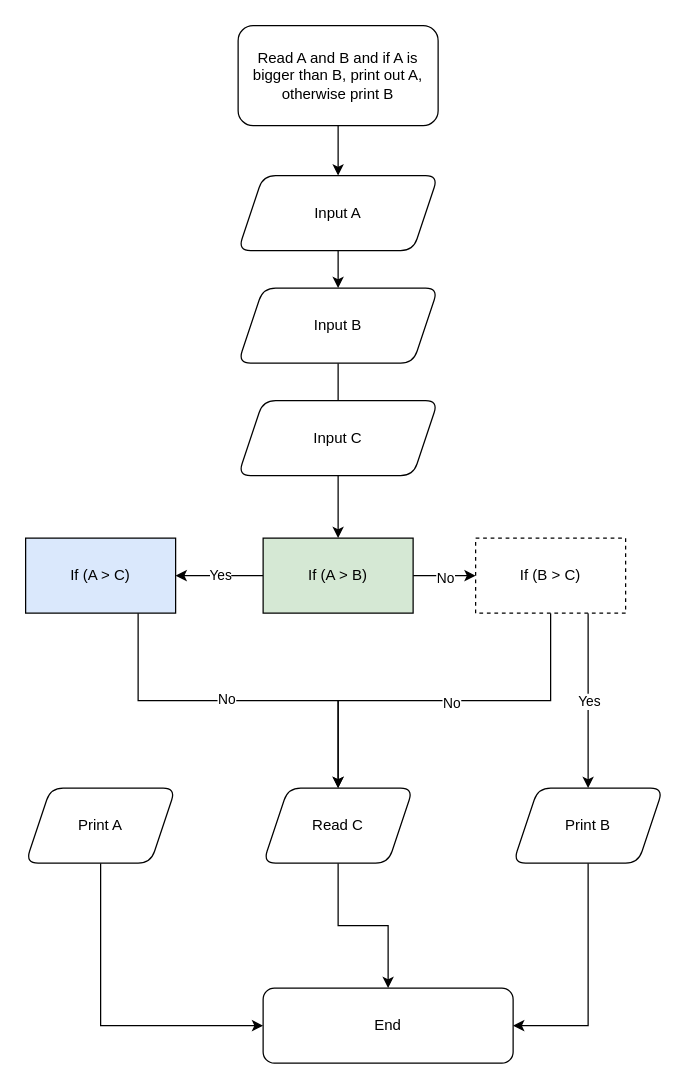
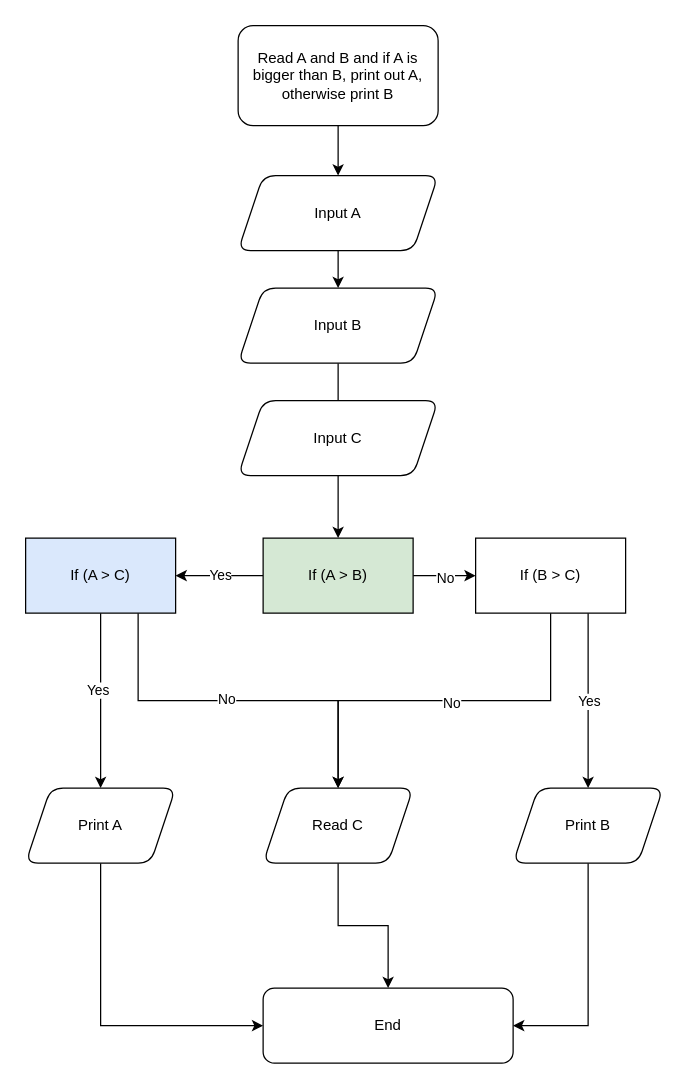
node "If (B > C)": style dashed -> solid
edge "If (A > C)" -> "Print A": added, label "Yes"
